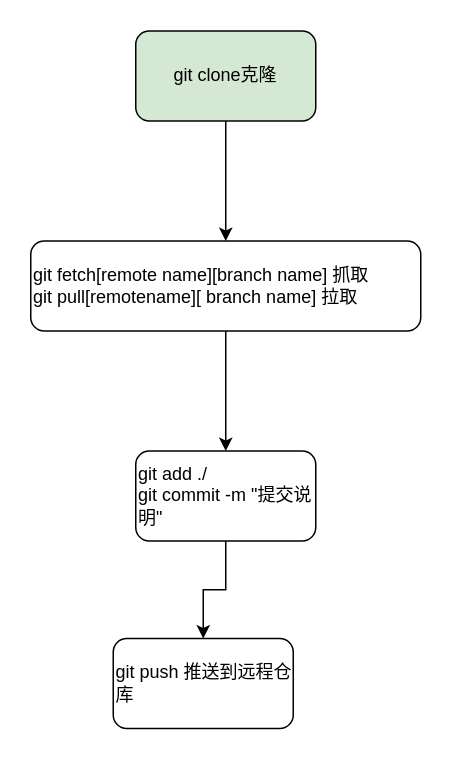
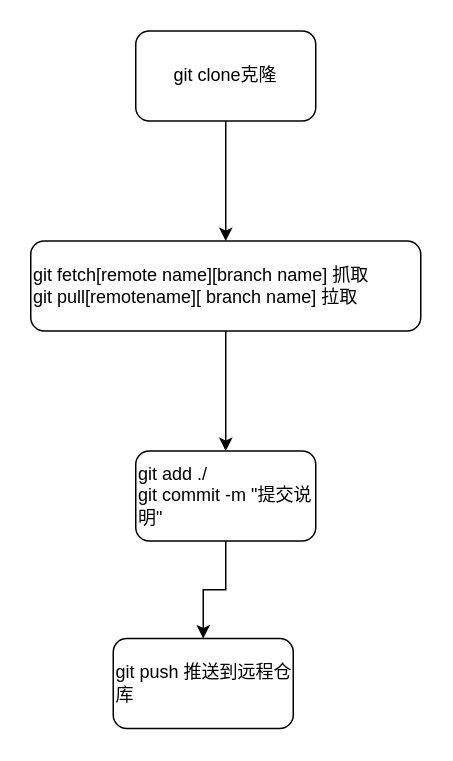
node "git clone克隆": fillcolor #d5e8d4 -> #ffffff
